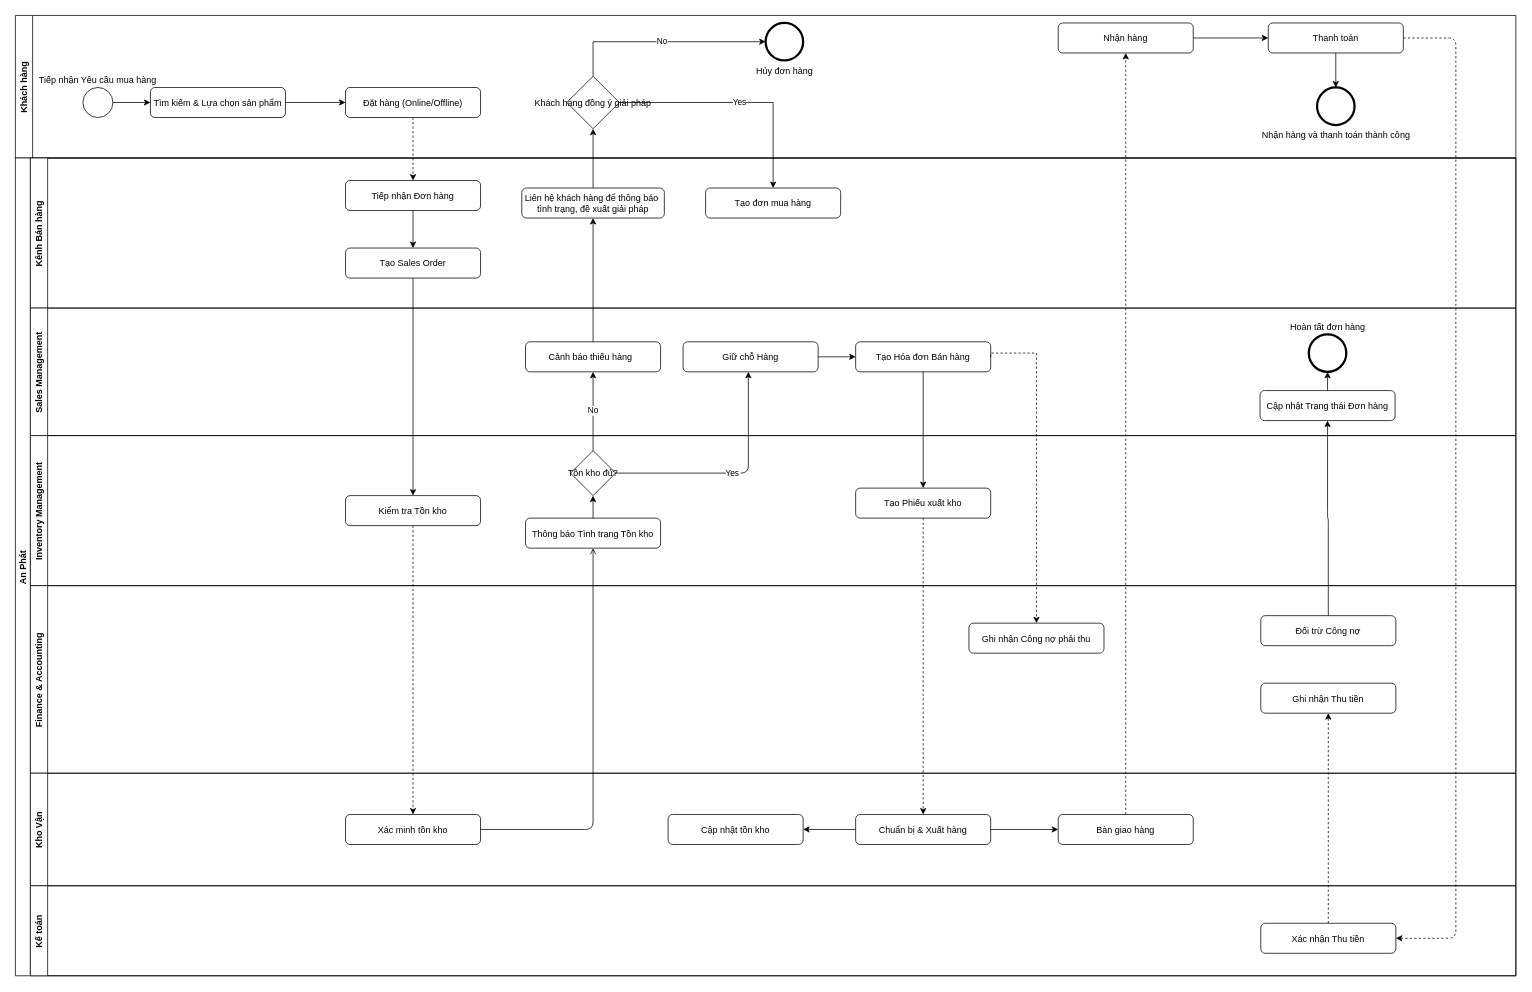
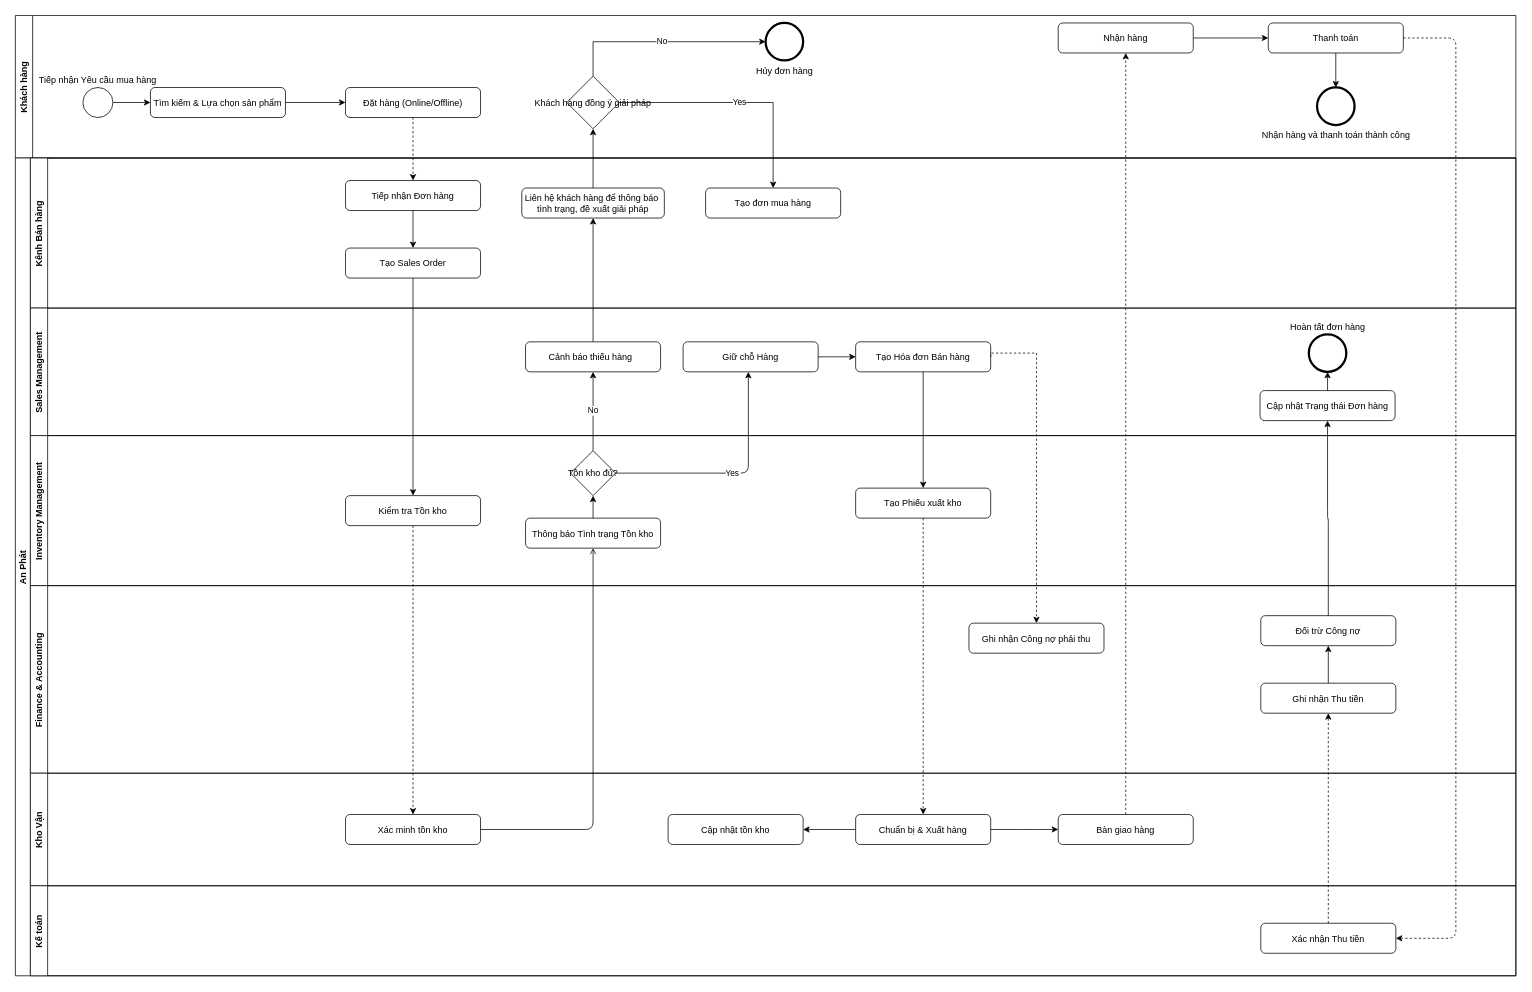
edge "Ghi nhận Thu tiền" -> "Đối trừ Công nợ": added
